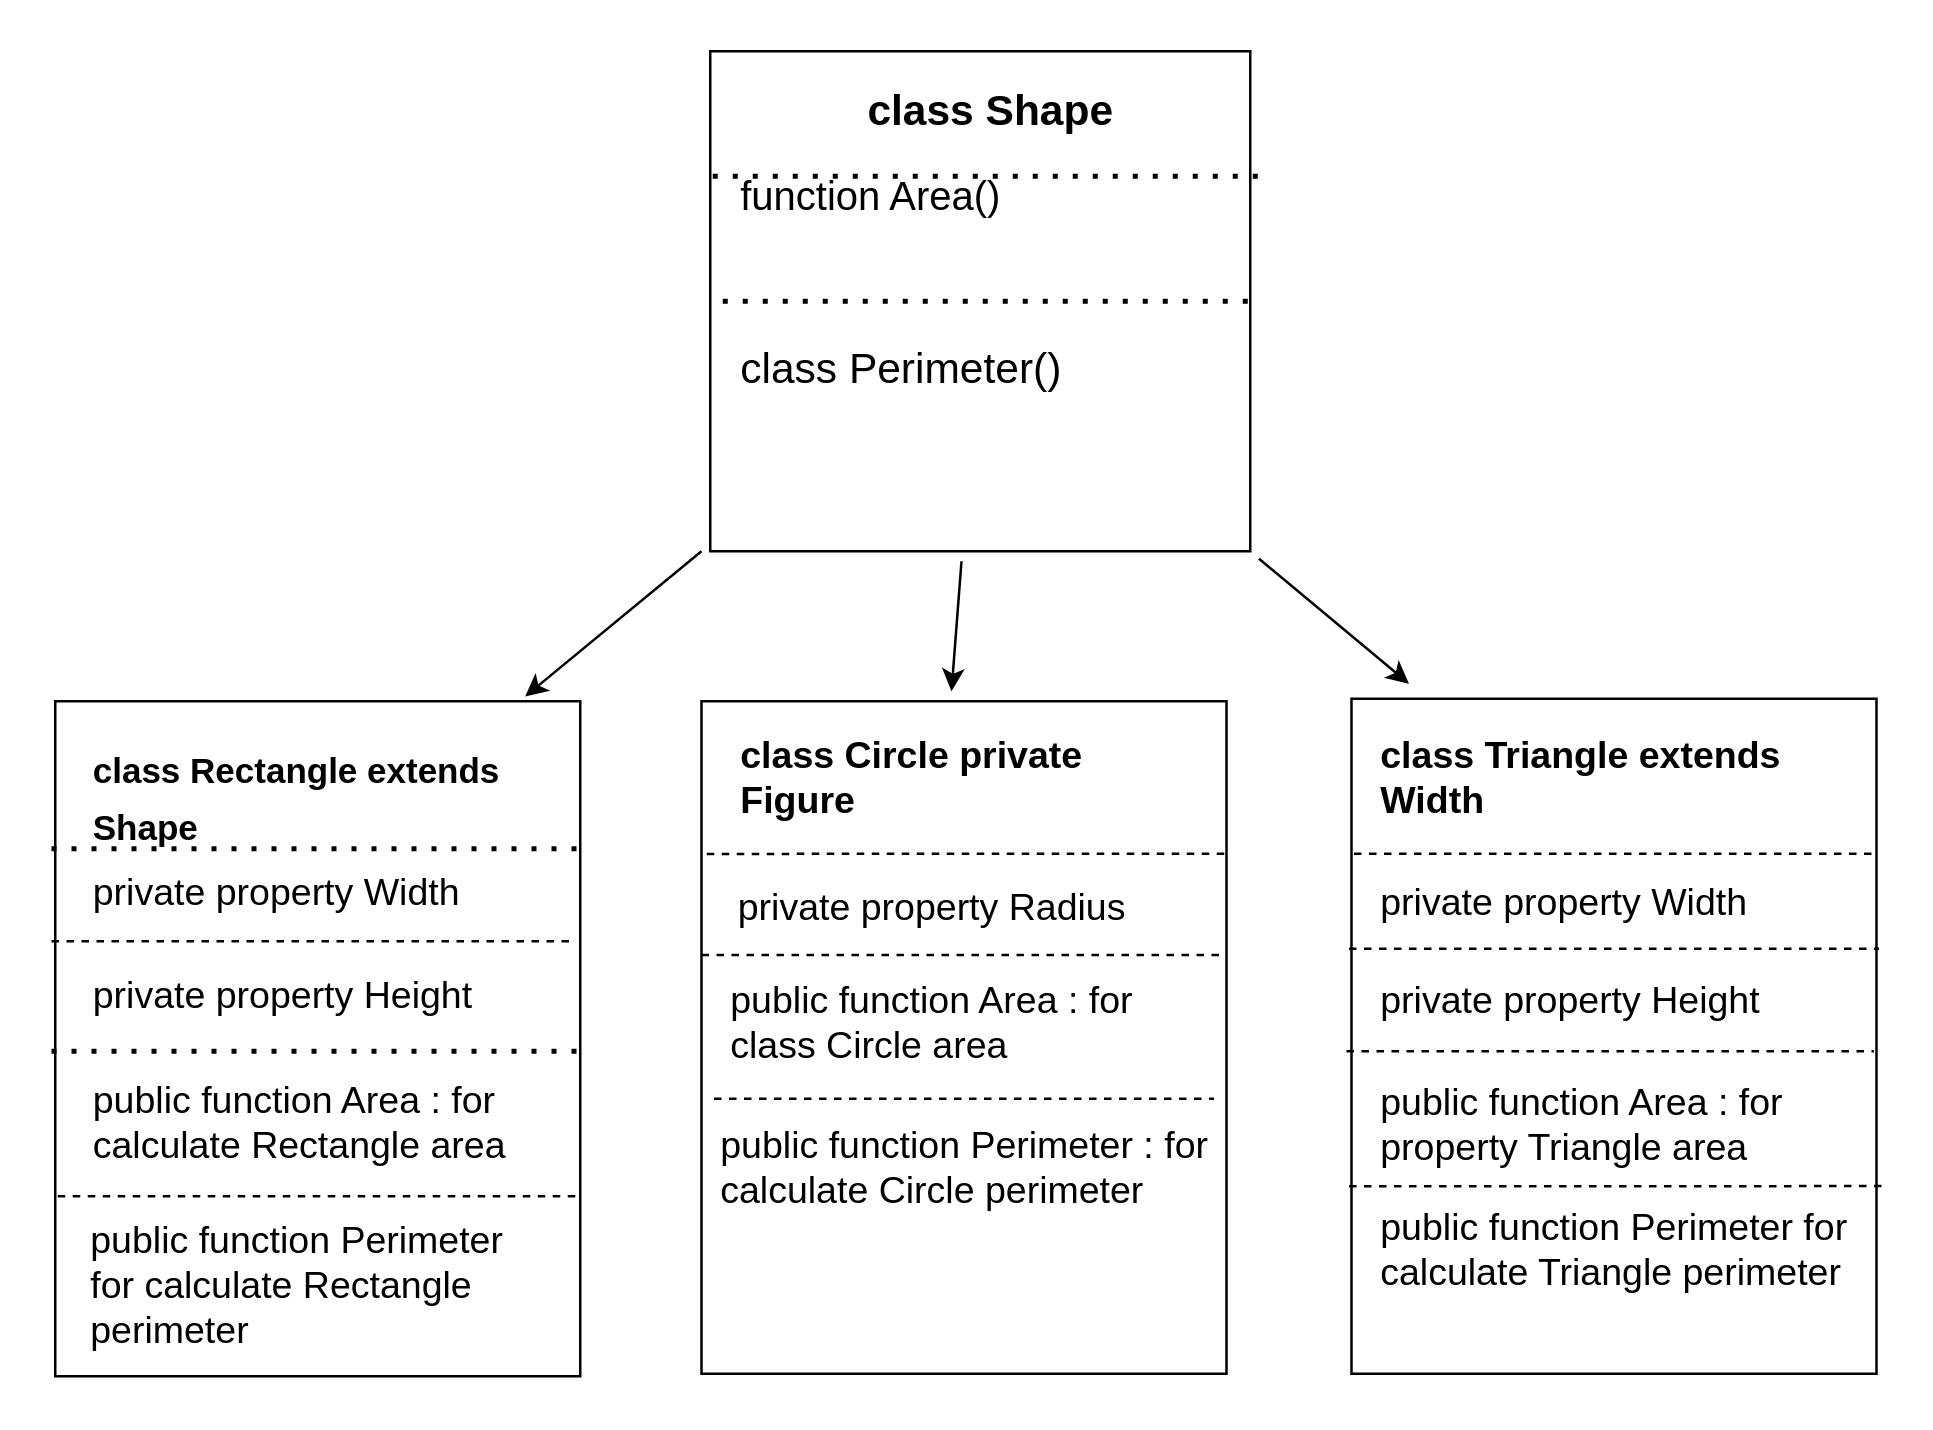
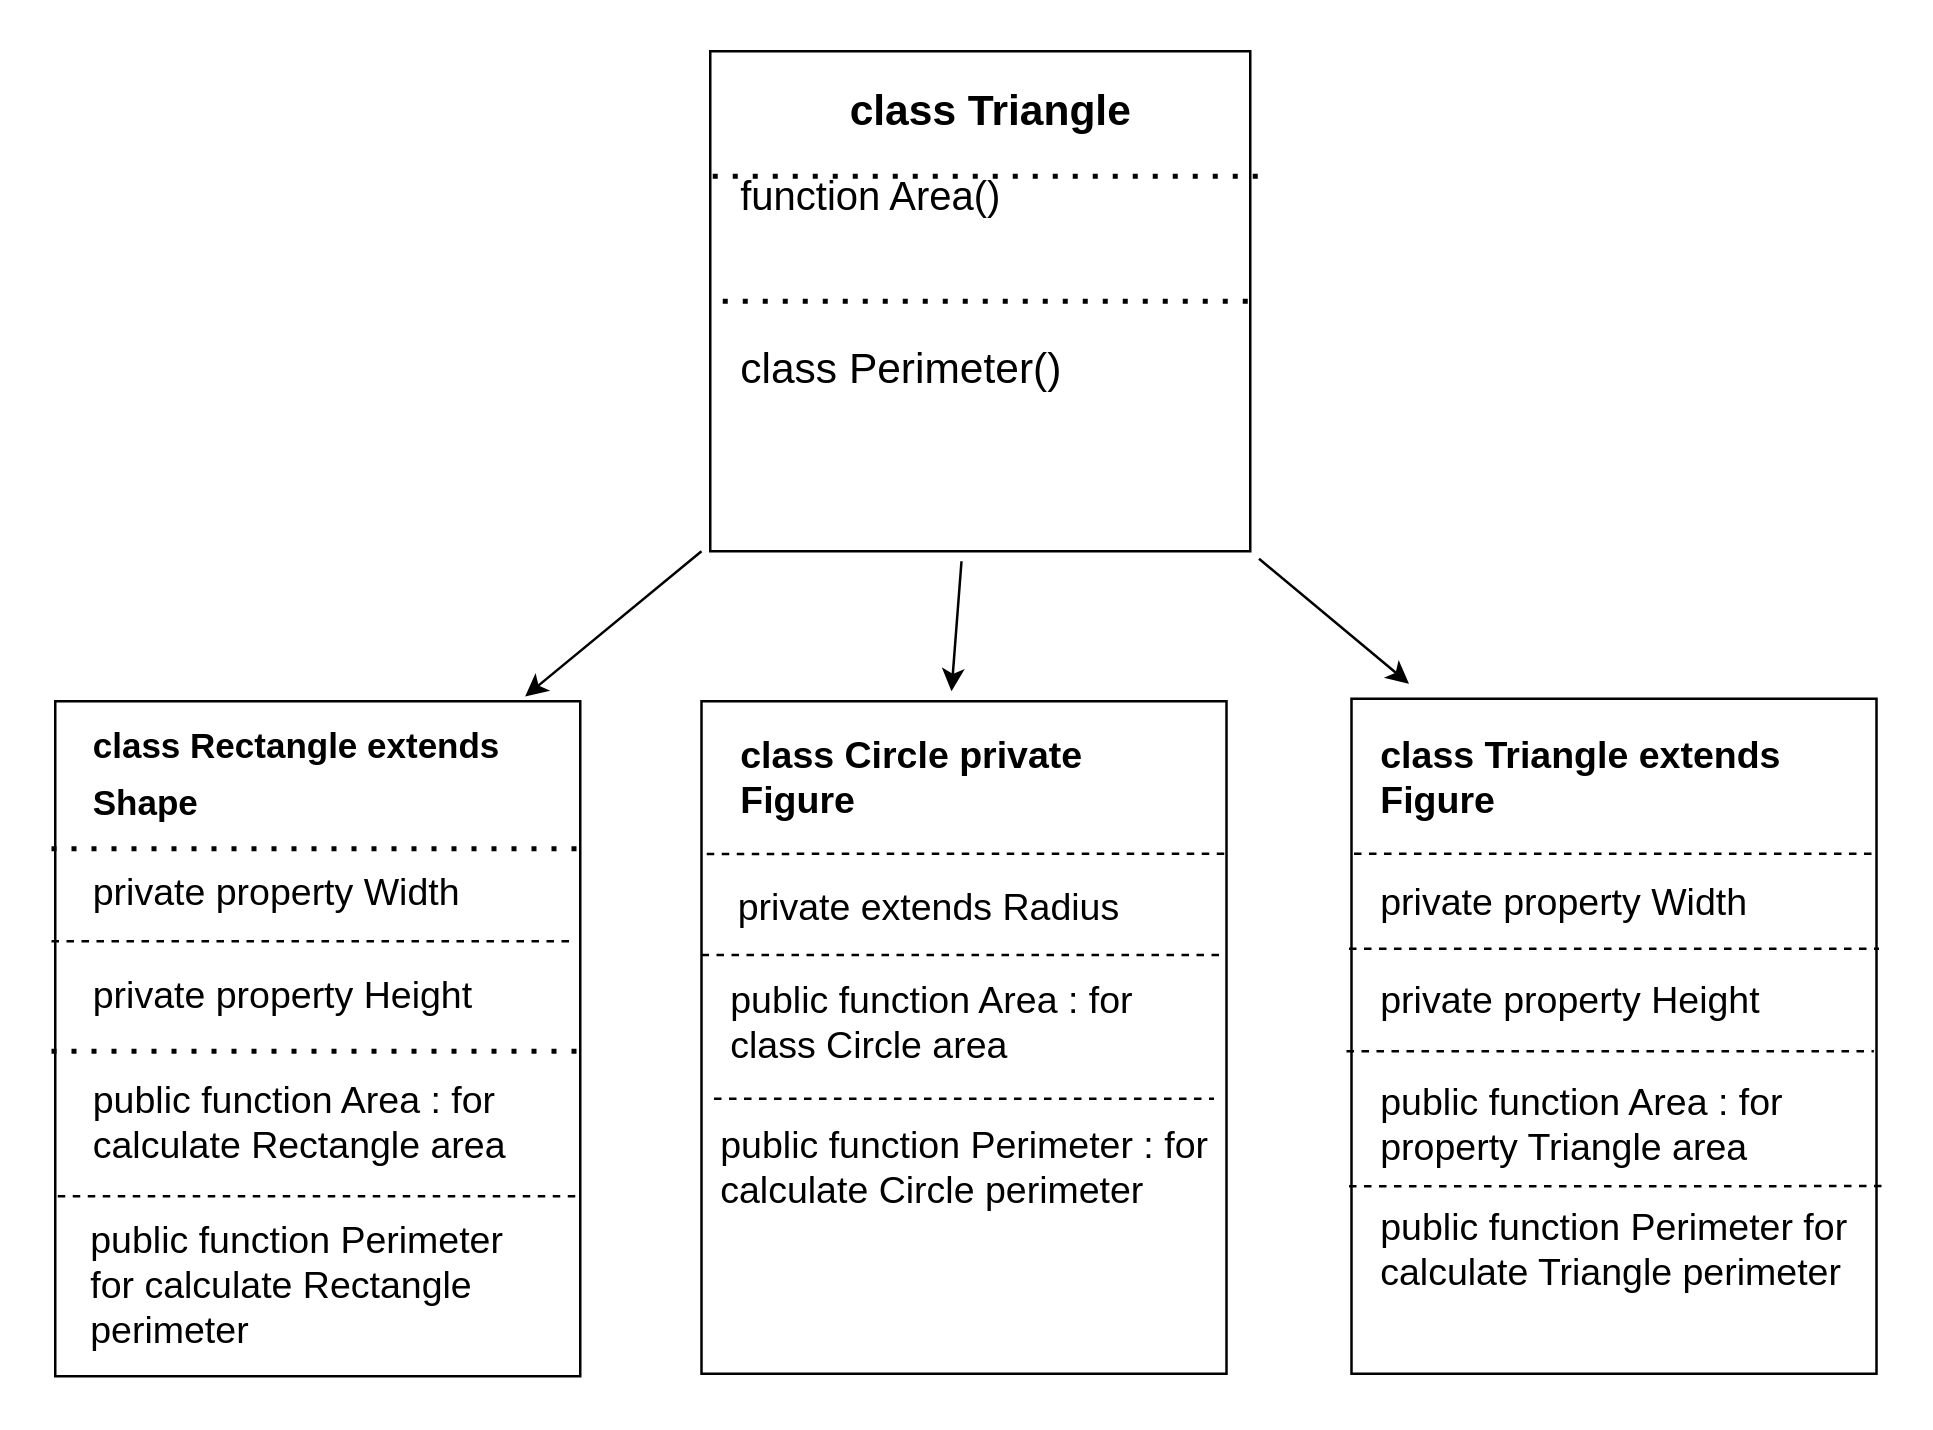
node "class Shape": label "class Shape" -> "class Triangle"
node "class Triangle extends Width": label "class Triangle extends Width" -> "class Triangle extends Figure"
node "class Rectangle extends Shape": moved (320, 799) -> (320, 774)
node "private property Radius": label "private property Radius" -> "private extends Radius"
